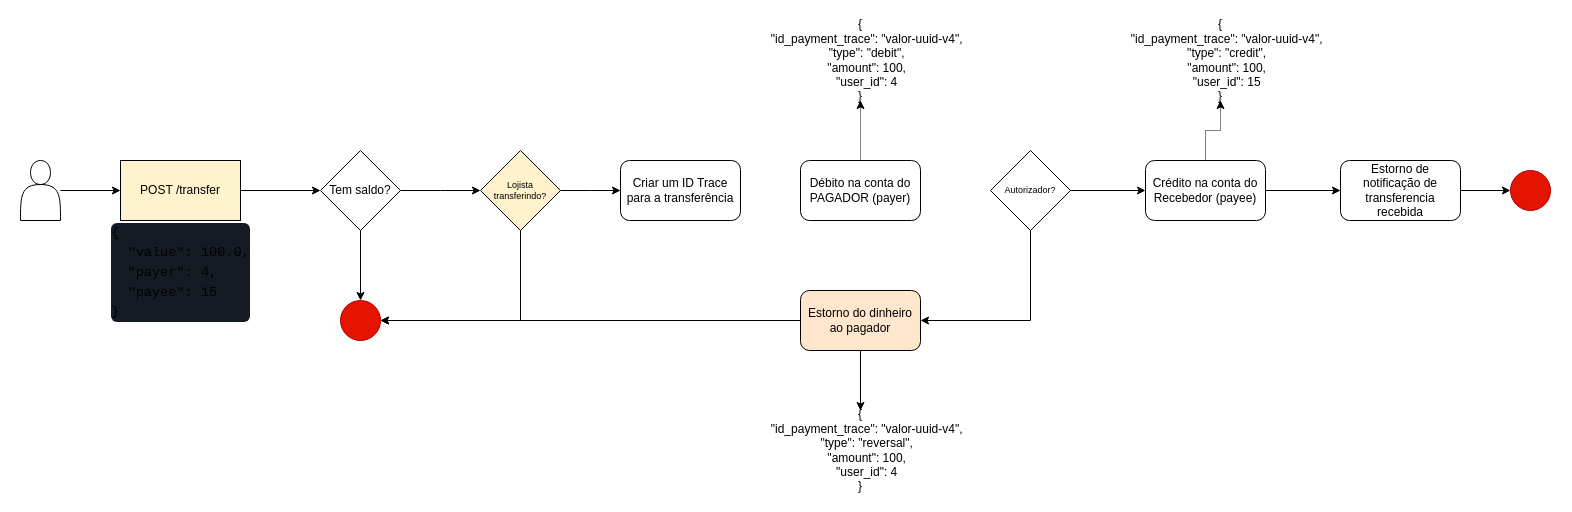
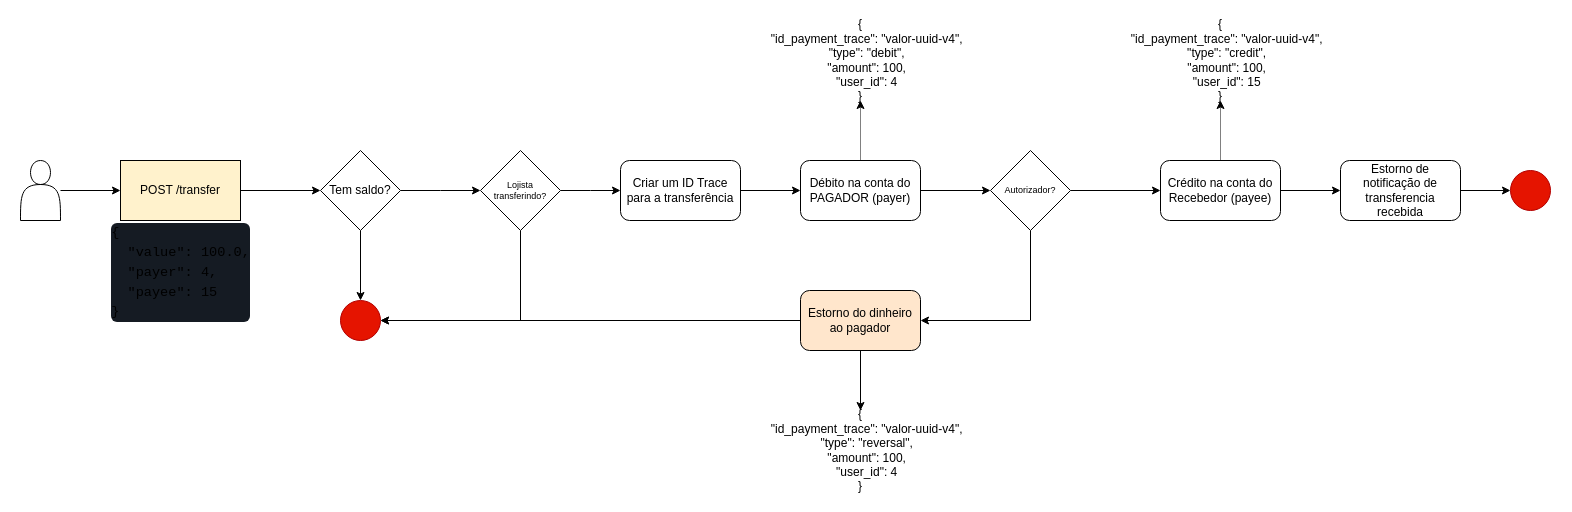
node "Lojista transferindo?": fillcolor #fff2cc -> #ffffff
edge "Criar um ID Trace para a transferência" -> "Débito na conta do PAGADOR (payer)": added
edge "Débito na conta do PAGADOR (payer)" -> "Autorizador?": added
node "Crédito na conta do Recebedor (payee)": moved (1206, 191) -> (1221, 191)
